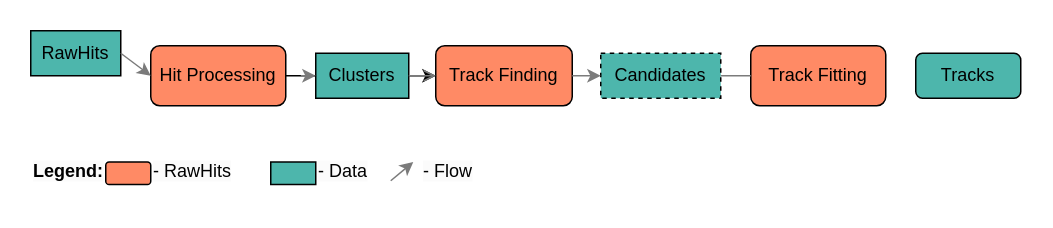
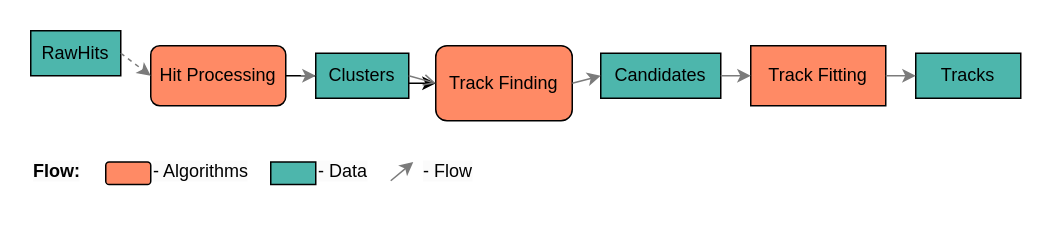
edge "RawHits" -> "Hit Processing": style solid -> dashed
node "Track Finding": size 137x60 -> 137x75
node "Candidates": style dashed -> solid
edge "Candidates" -- "Track Fitting": arrowhead none -> classic
node "Track Fitting": shape rounded rectangle -> rectangle
edge "Track Fitting" -> "Tracks": added
node "Tracks": shape rounded rectangle -> rectangle
node "Legend:": label "Legend:" -> "Flow:"
node "- RawHits": label "- RawHits" -> "- Algorithms"
